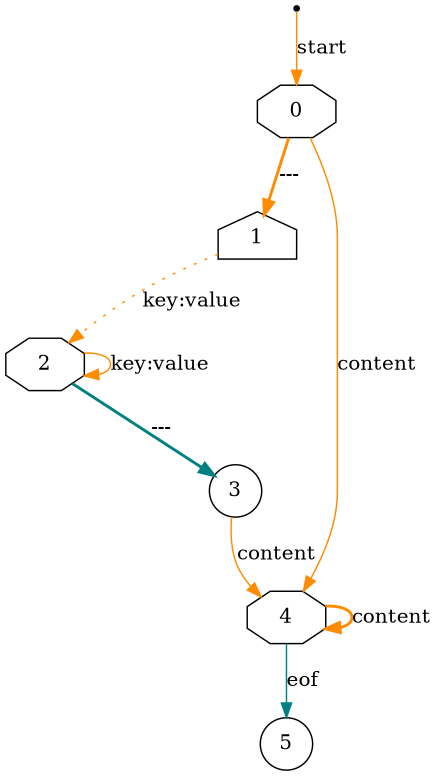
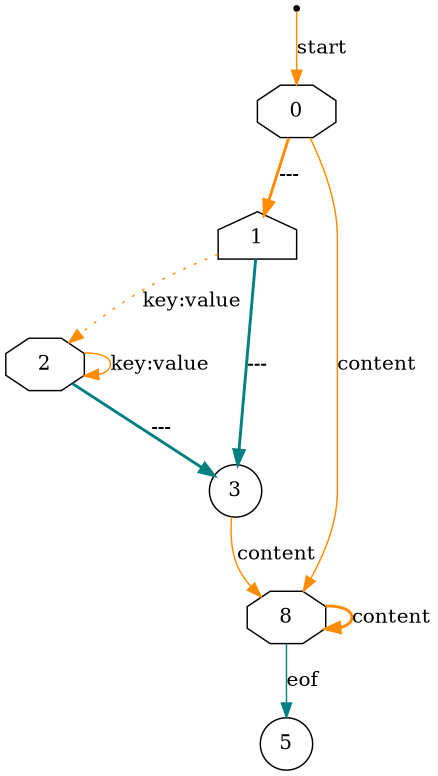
edge "1" -> "3": added, label "---"
node "4": label "4" -> "8"
